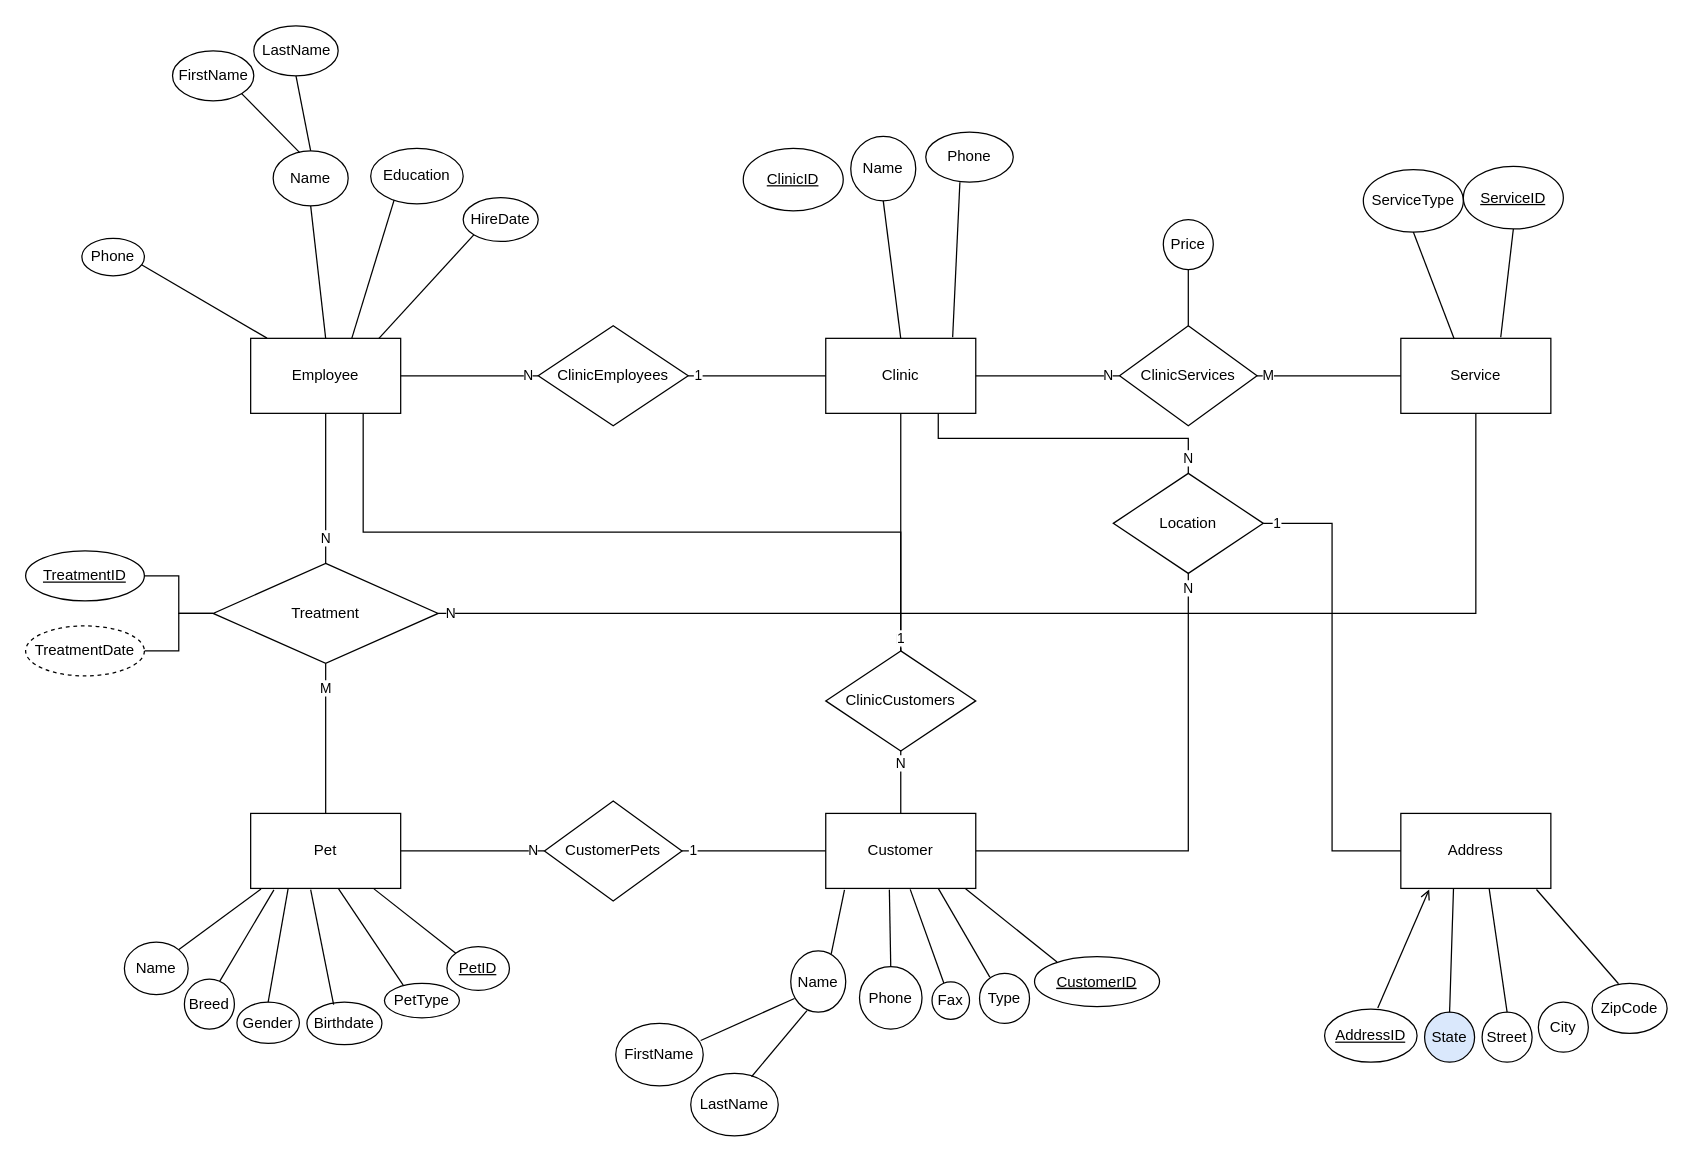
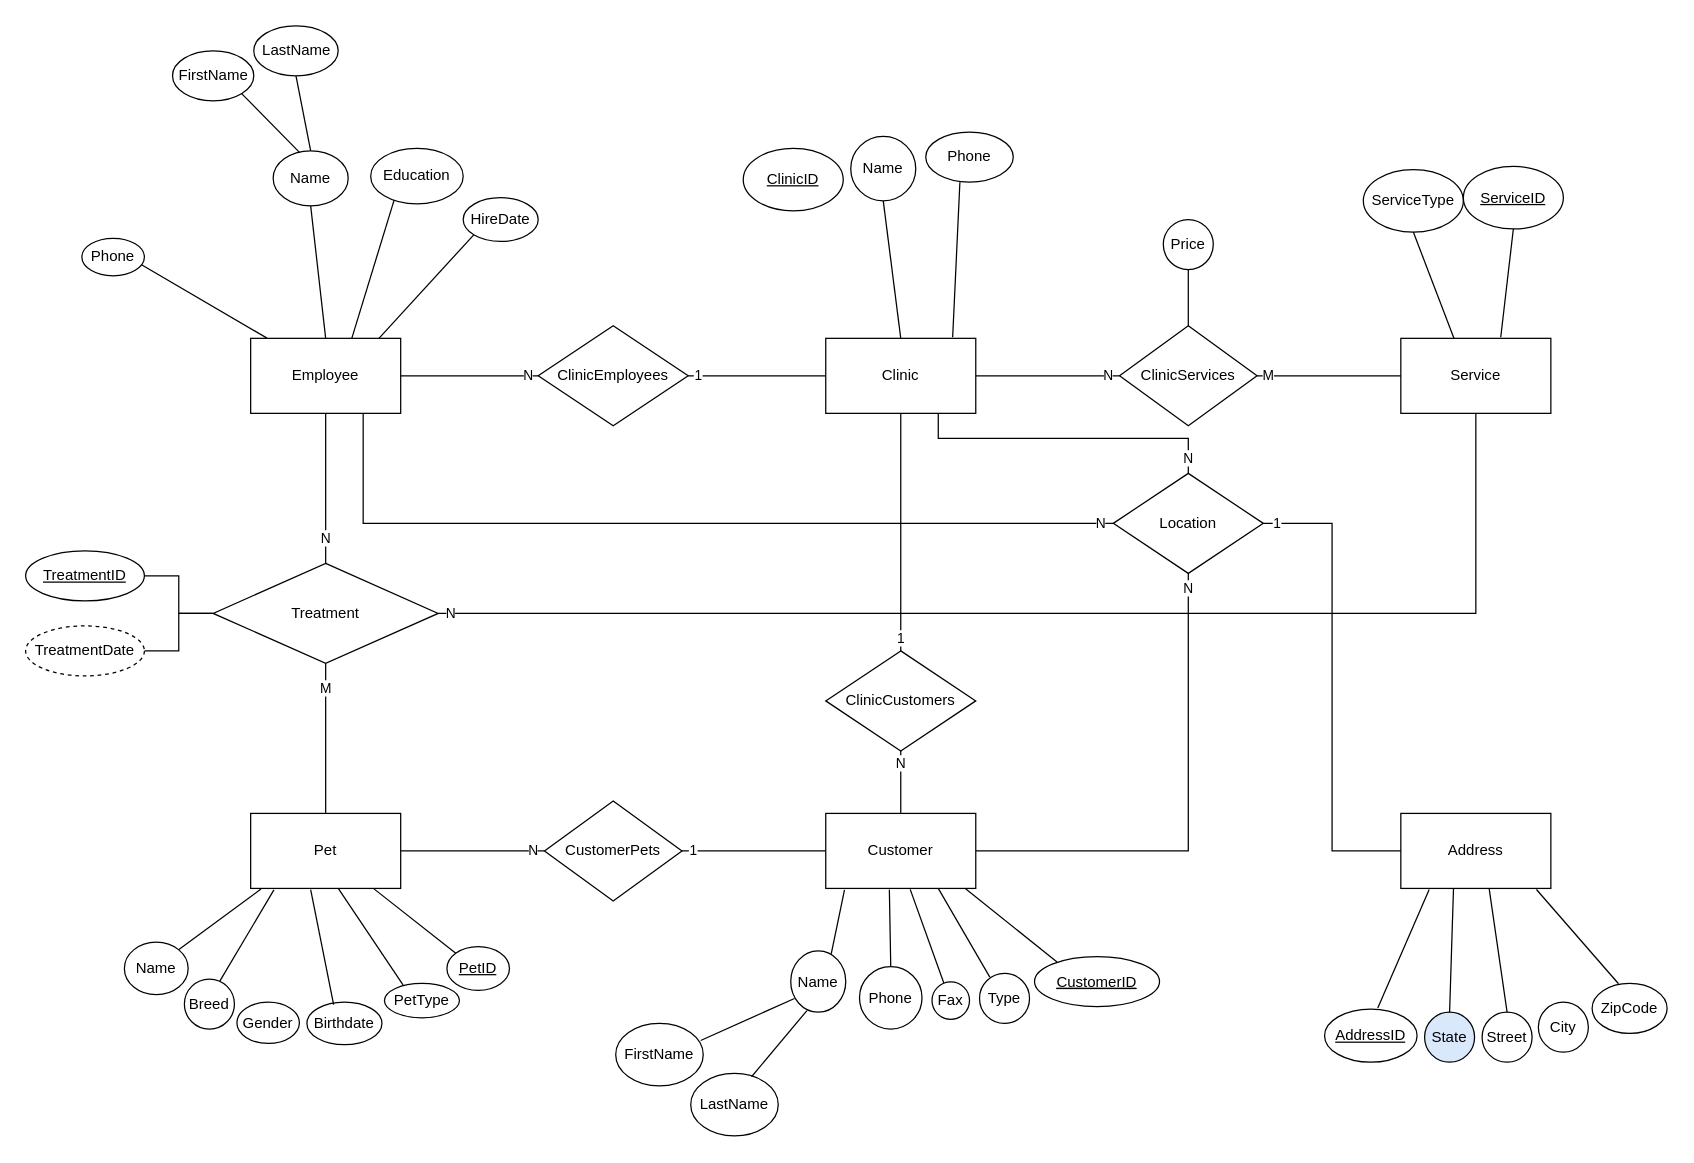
edge "Employee" -- "ClinicCustomers": now "Employee" -- "Location"
edge "AddressID" -> "Address": arrowhead open -> none
edge "Pet" -- "Gender": removed
